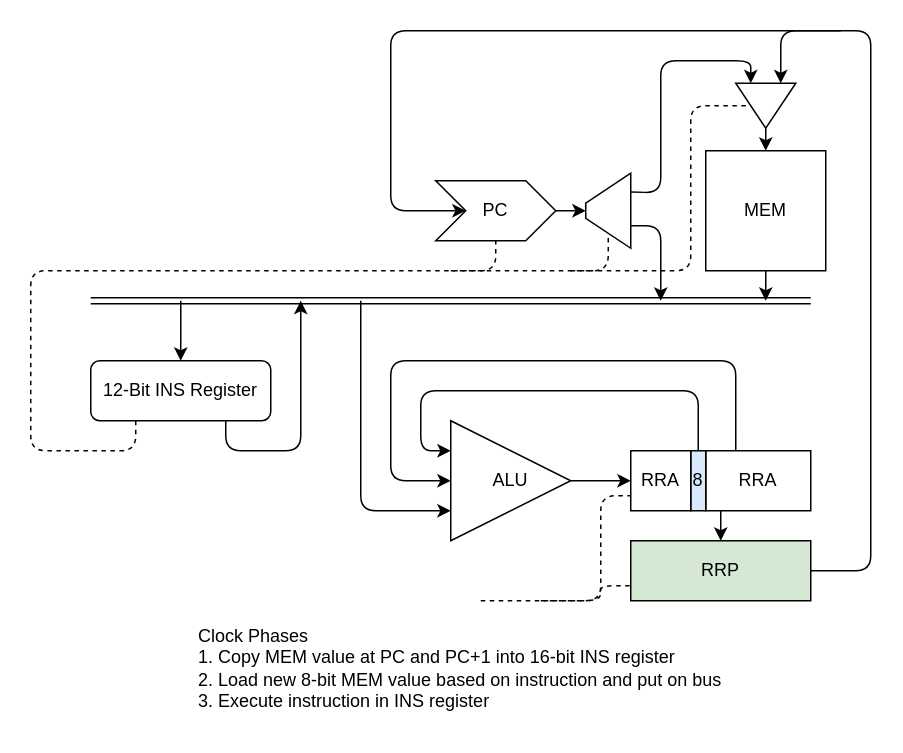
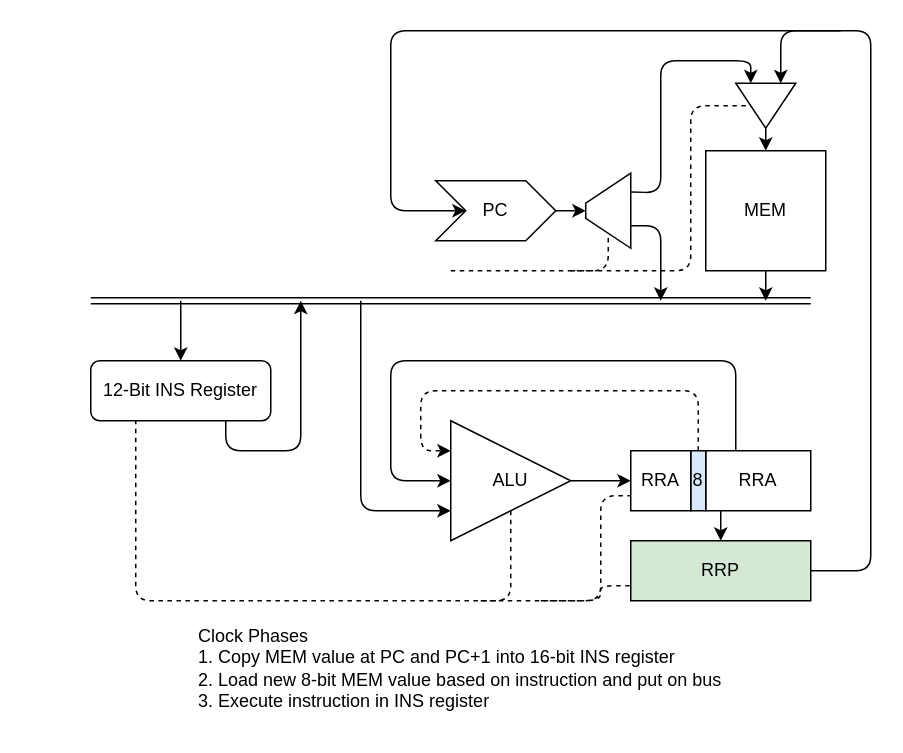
edge "PC" -- "12-Bit INS Register": removed
edge "8" -> "ALU": style solid -> dashed
edge "12-Bit INS Register" -- "ALU": added
